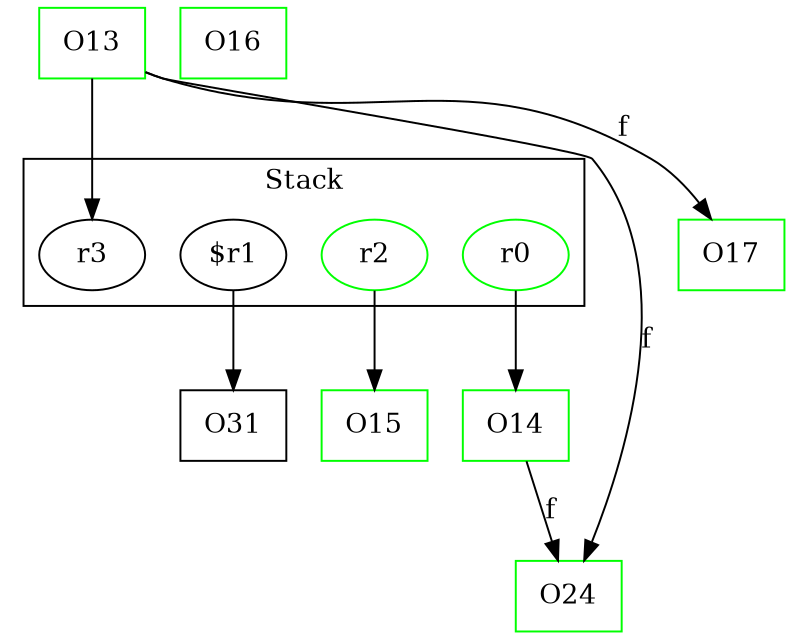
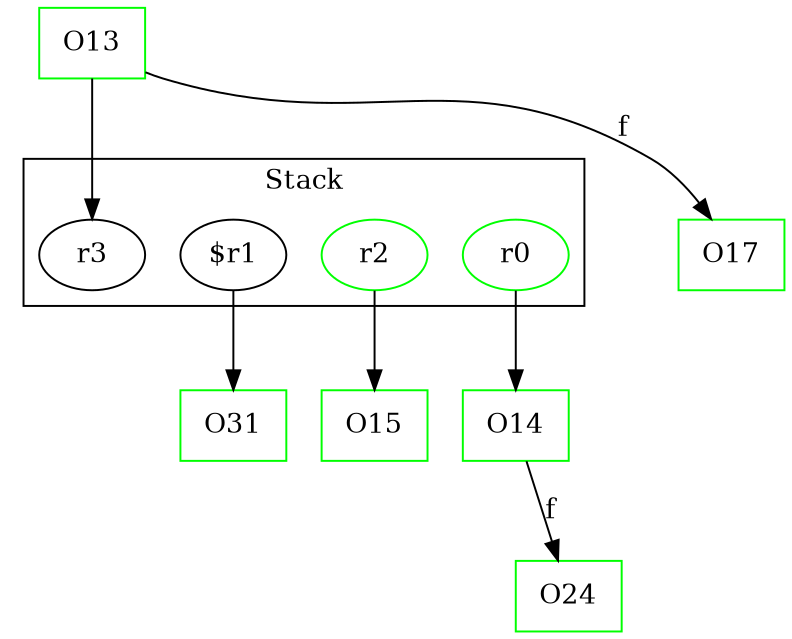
node "O16": removed
edge "O13" -> "O24": removed, label "f"
node "O31": color black -> green
